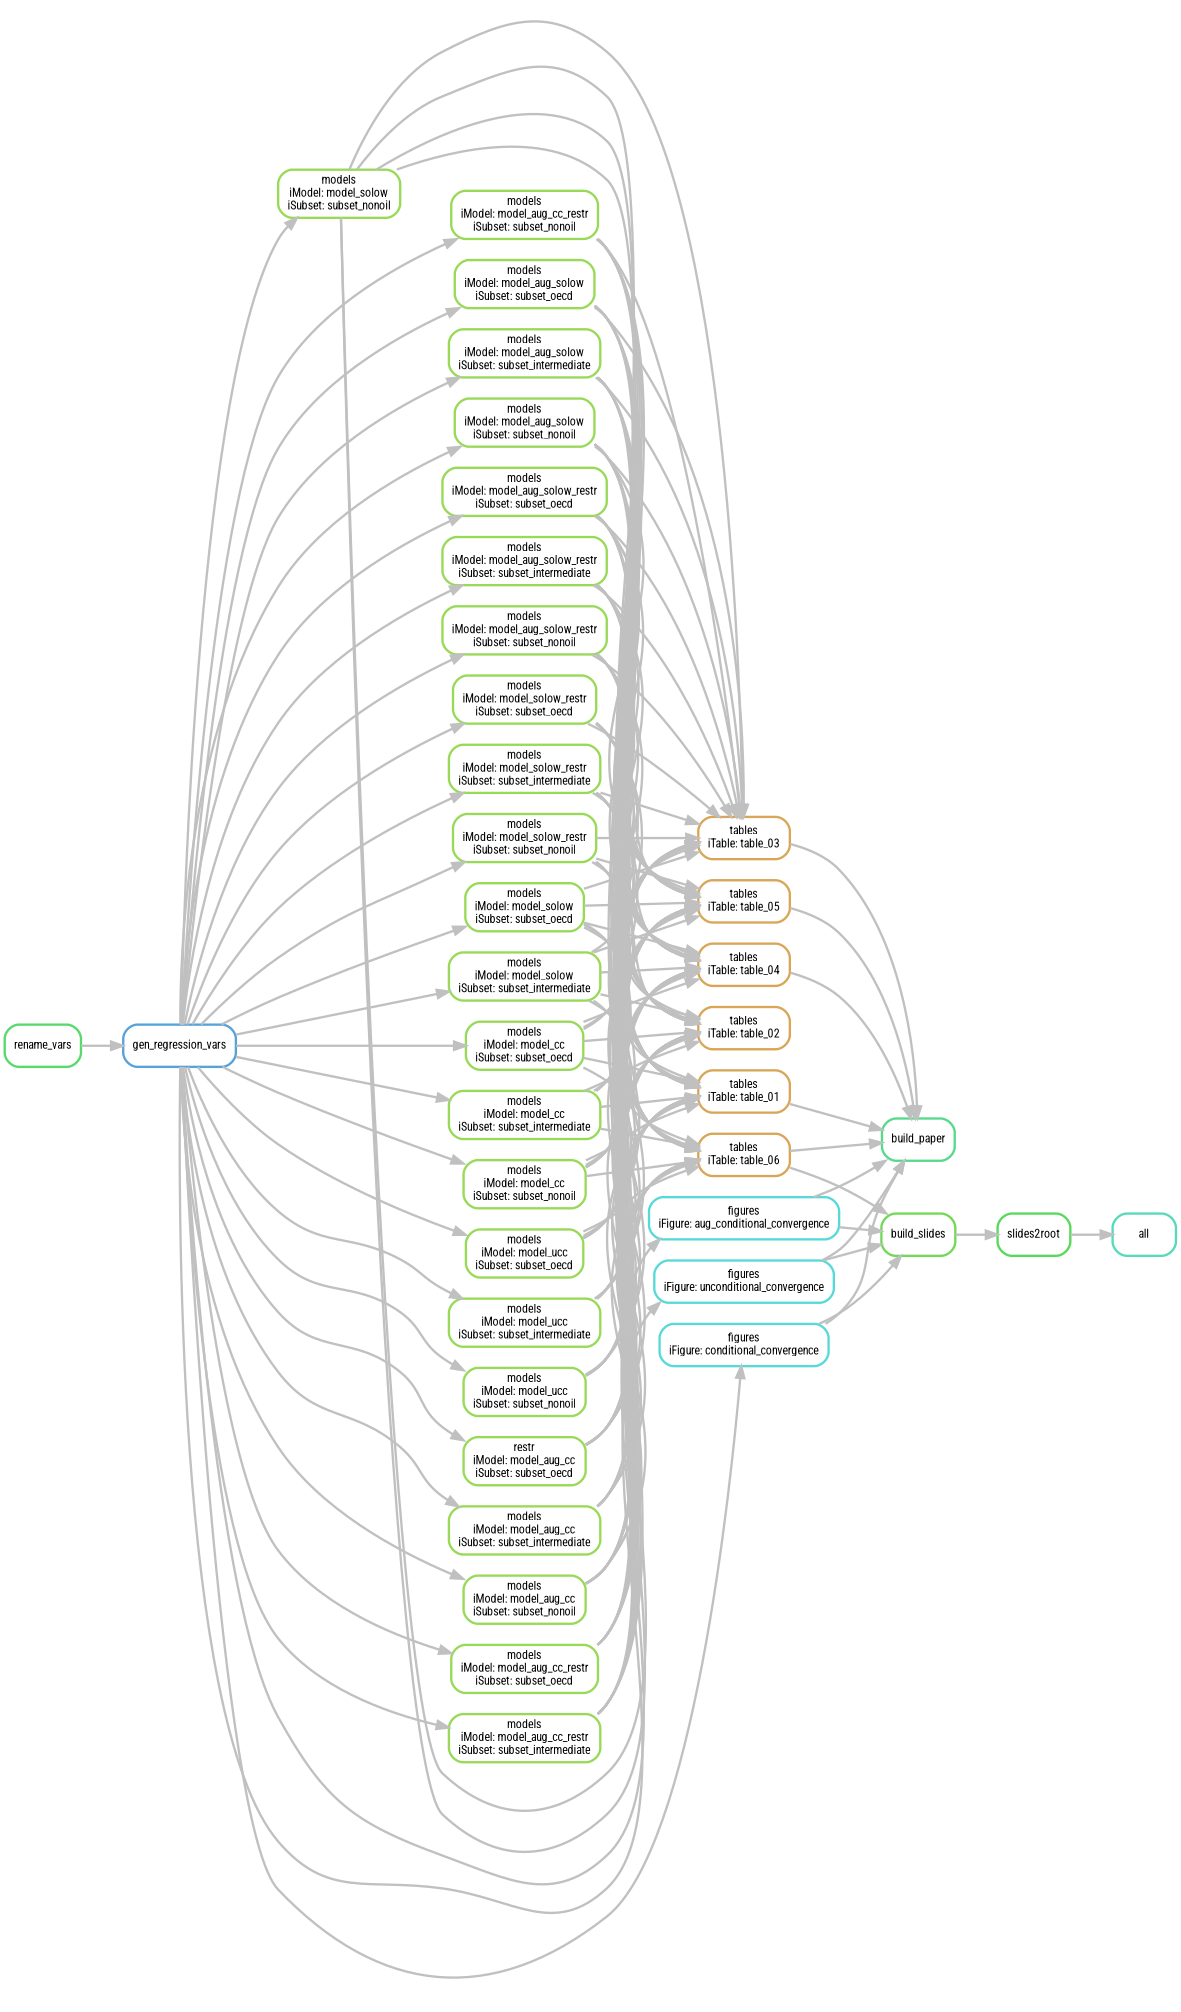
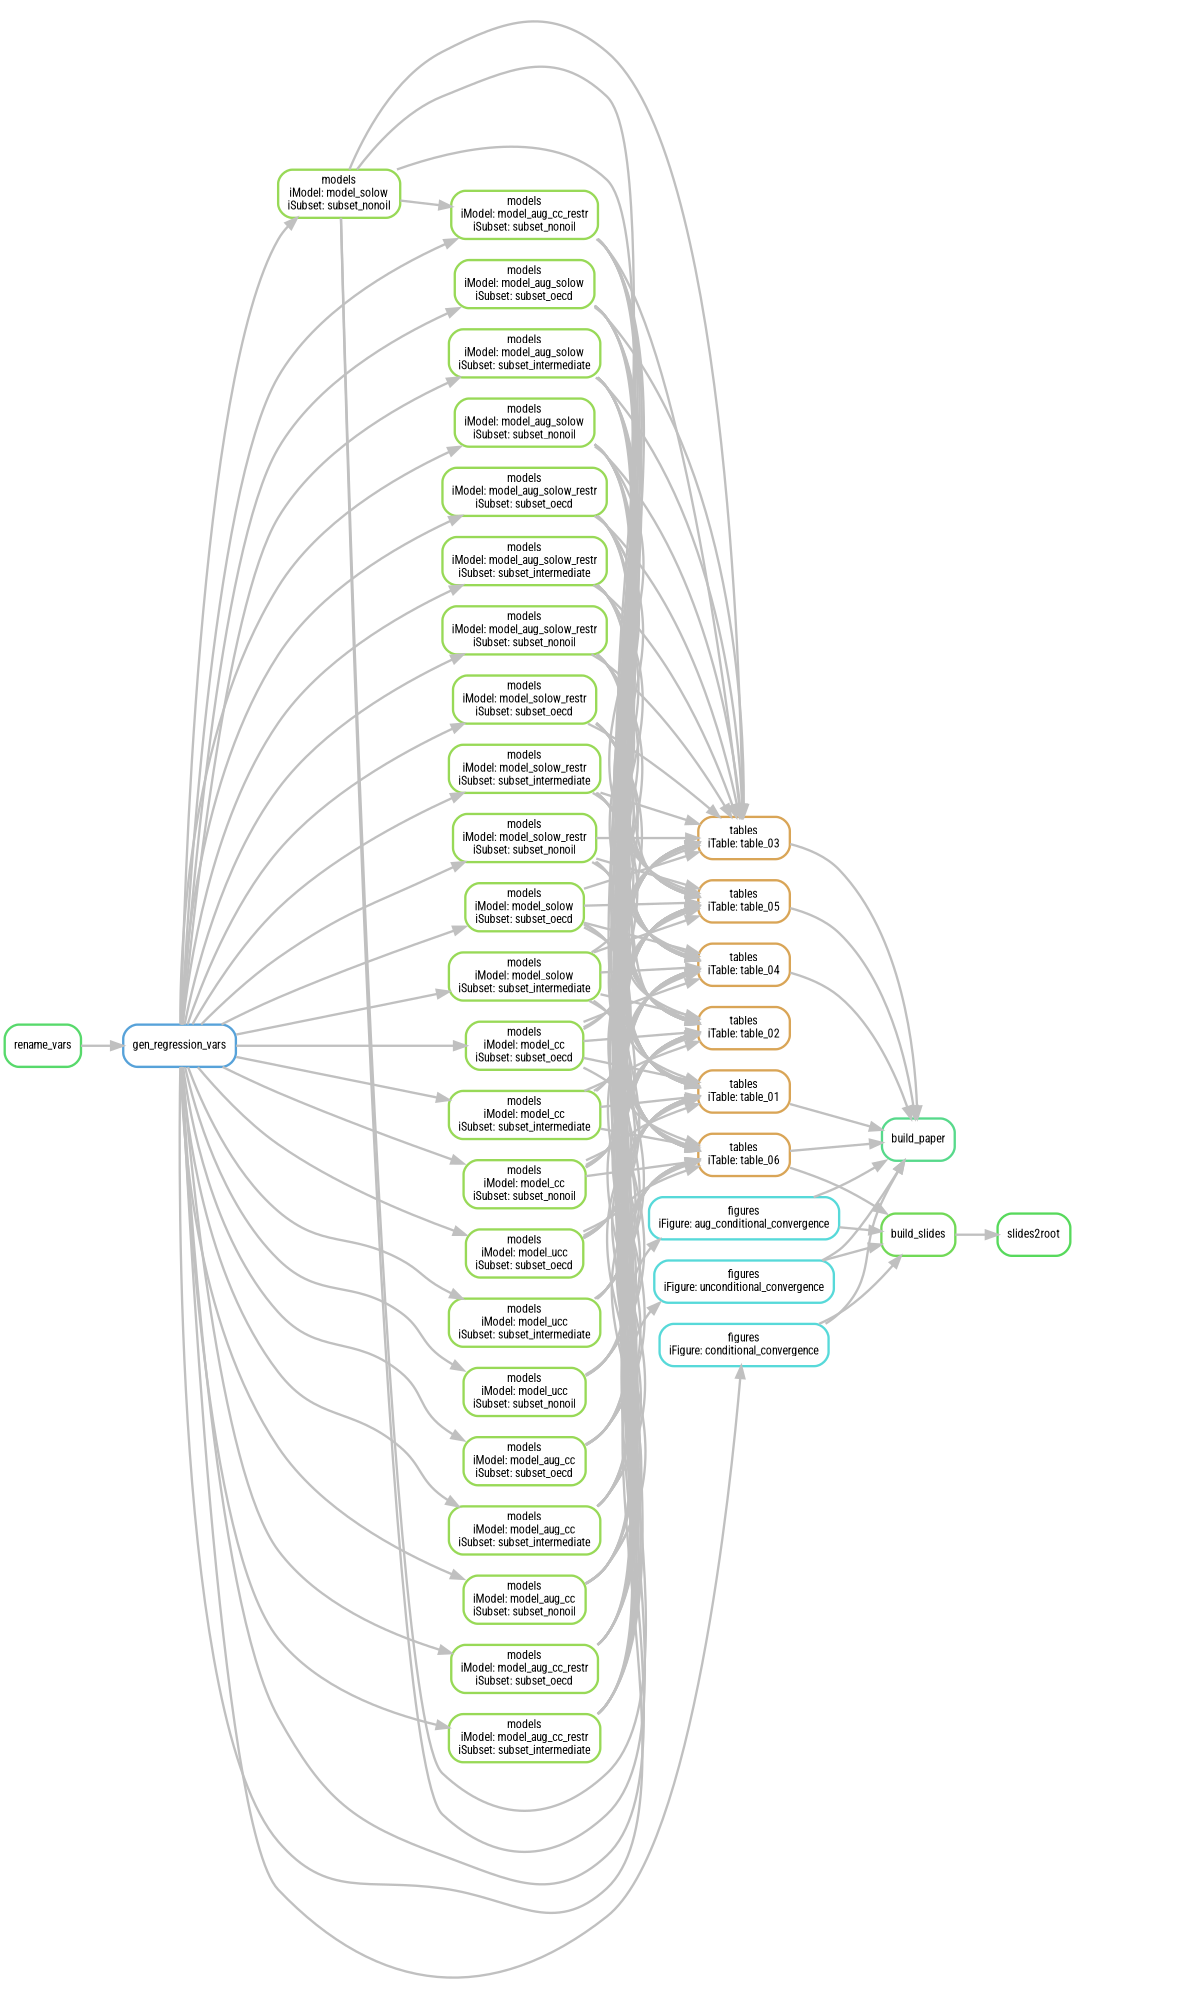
edge "models iModel: model_solow iSubset: subset_nonoil" -> "tables iTable: table_04": now "models iModel: model_solow iSubset: subset_nonoil" -> "models iModel: model_aug_cc_restr iSubset: subset_nonoil"
node "all": removed
node "restr iModel: model_aug_cc iSubset: subset_oecd": label "restr iModel: model_aug_cc iSubset: subset_oecd" -> "models iModel: model_aug_cc iSubset: subset_oecd"
